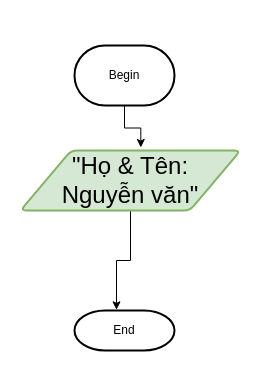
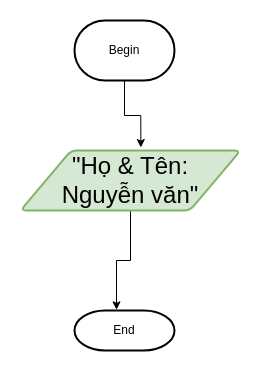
node "Begin": moved (125, 76) -> (125, 51)
